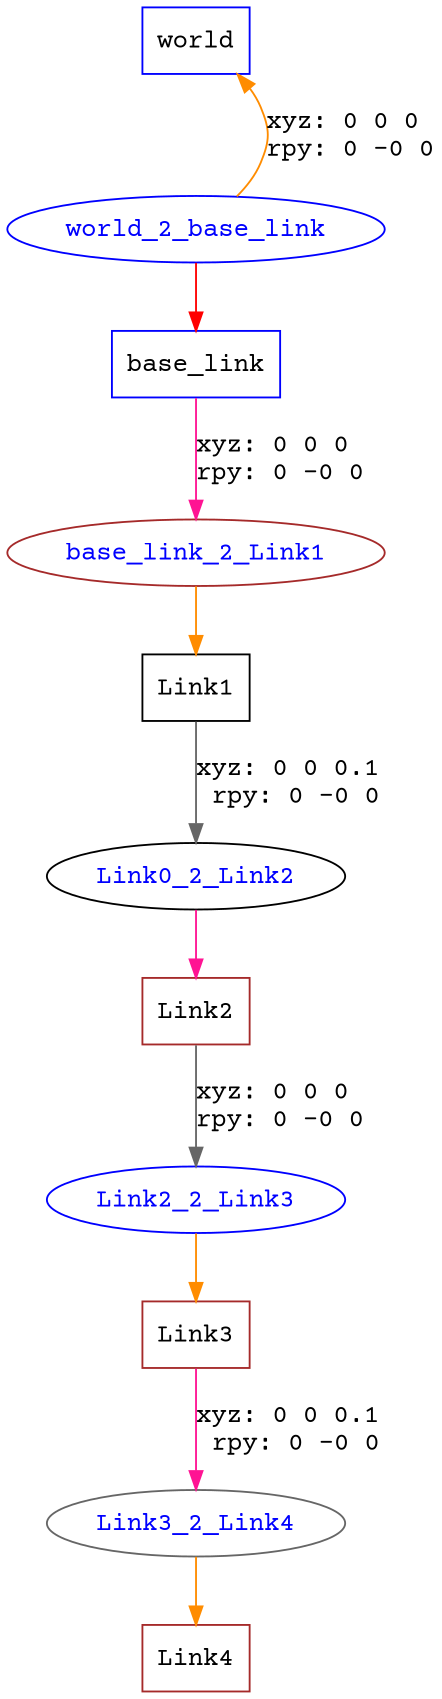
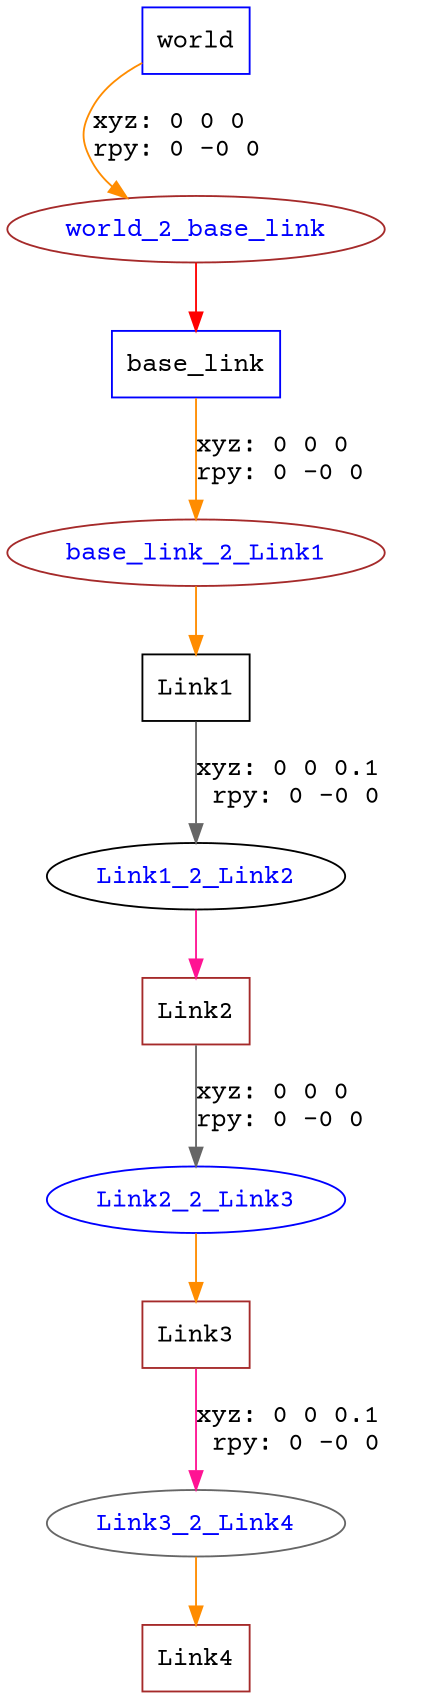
edge "world_2_base_link" -> "world": reversed
node "world_2_base_link": color blue -> brown
edge "base_link" -> "base_link_2_Link1": color deeppink -> darkorange
node "Link0_2_Link2": label "Link0_2_Link2" -> "Link1_2_Link2"
